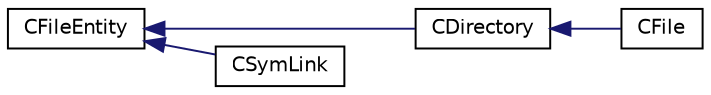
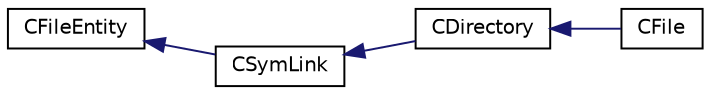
edge "CDirectory" -> "CFileEntity": now "CDirectory" -> "CSymLink"
